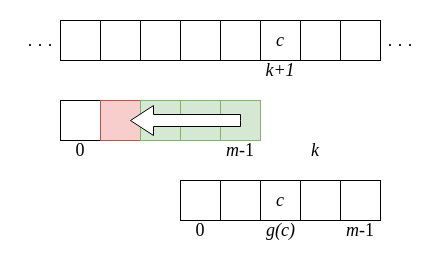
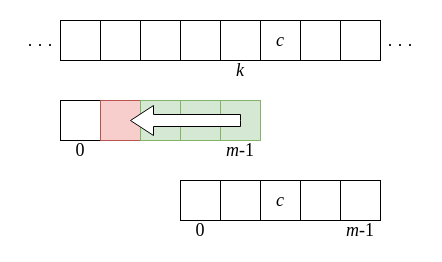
node "k+1": removed
node "k": moved (316, 151) -> (241, 71)
node "g(c)": removed
